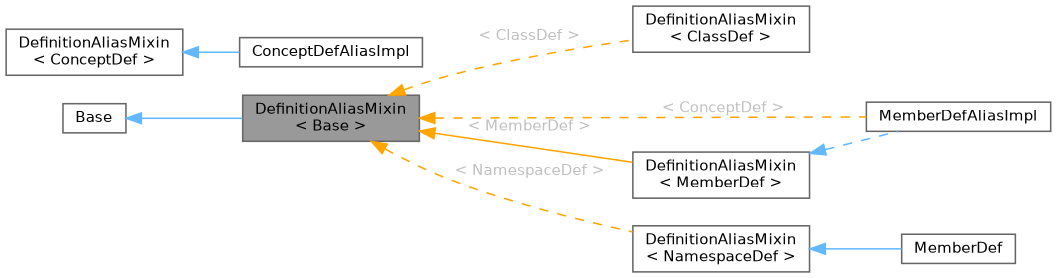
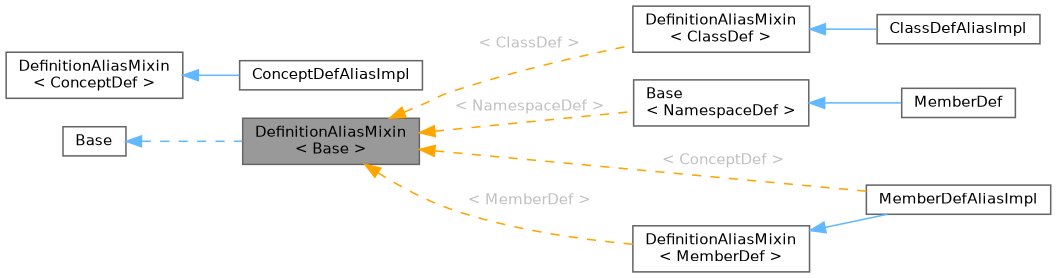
node "ClassDefAliasImpl": added
edge "DefinitionAliasMixin < Base >" -> "Base": style solid -> dashed
edge "MemberDefAliasImpl" -> "DefinitionAliasMixin < MemberDef >": style dashed -> solid
edge "DefinitionAliasMixin < MemberDef >" -> "DefinitionAliasMixin < Base >": style solid -> dashed
node "DefinitionAliasMixin < NamespaceDef >": label "DefinitionAliasMixin < NamespaceDef >" -> "Base < NamespaceDef >"
